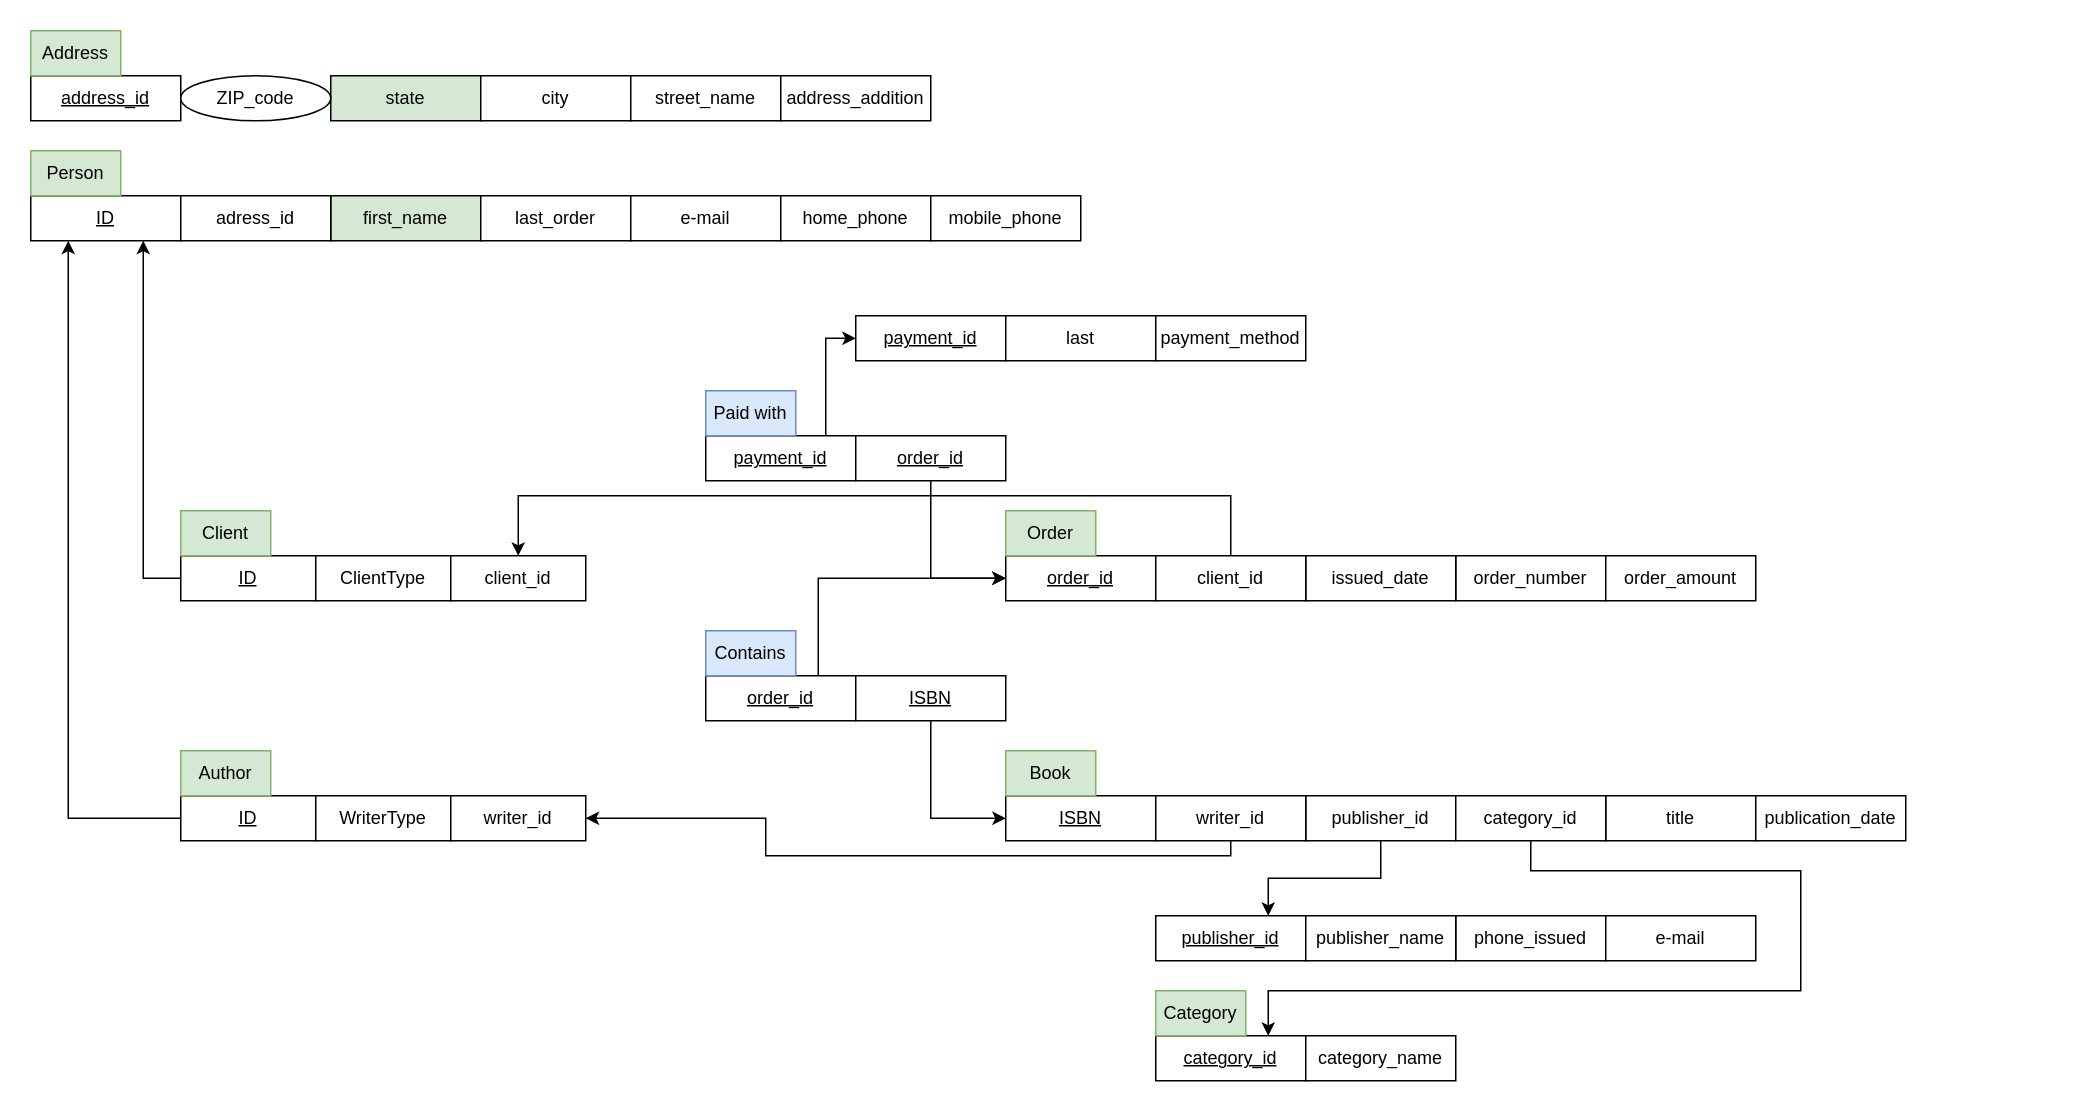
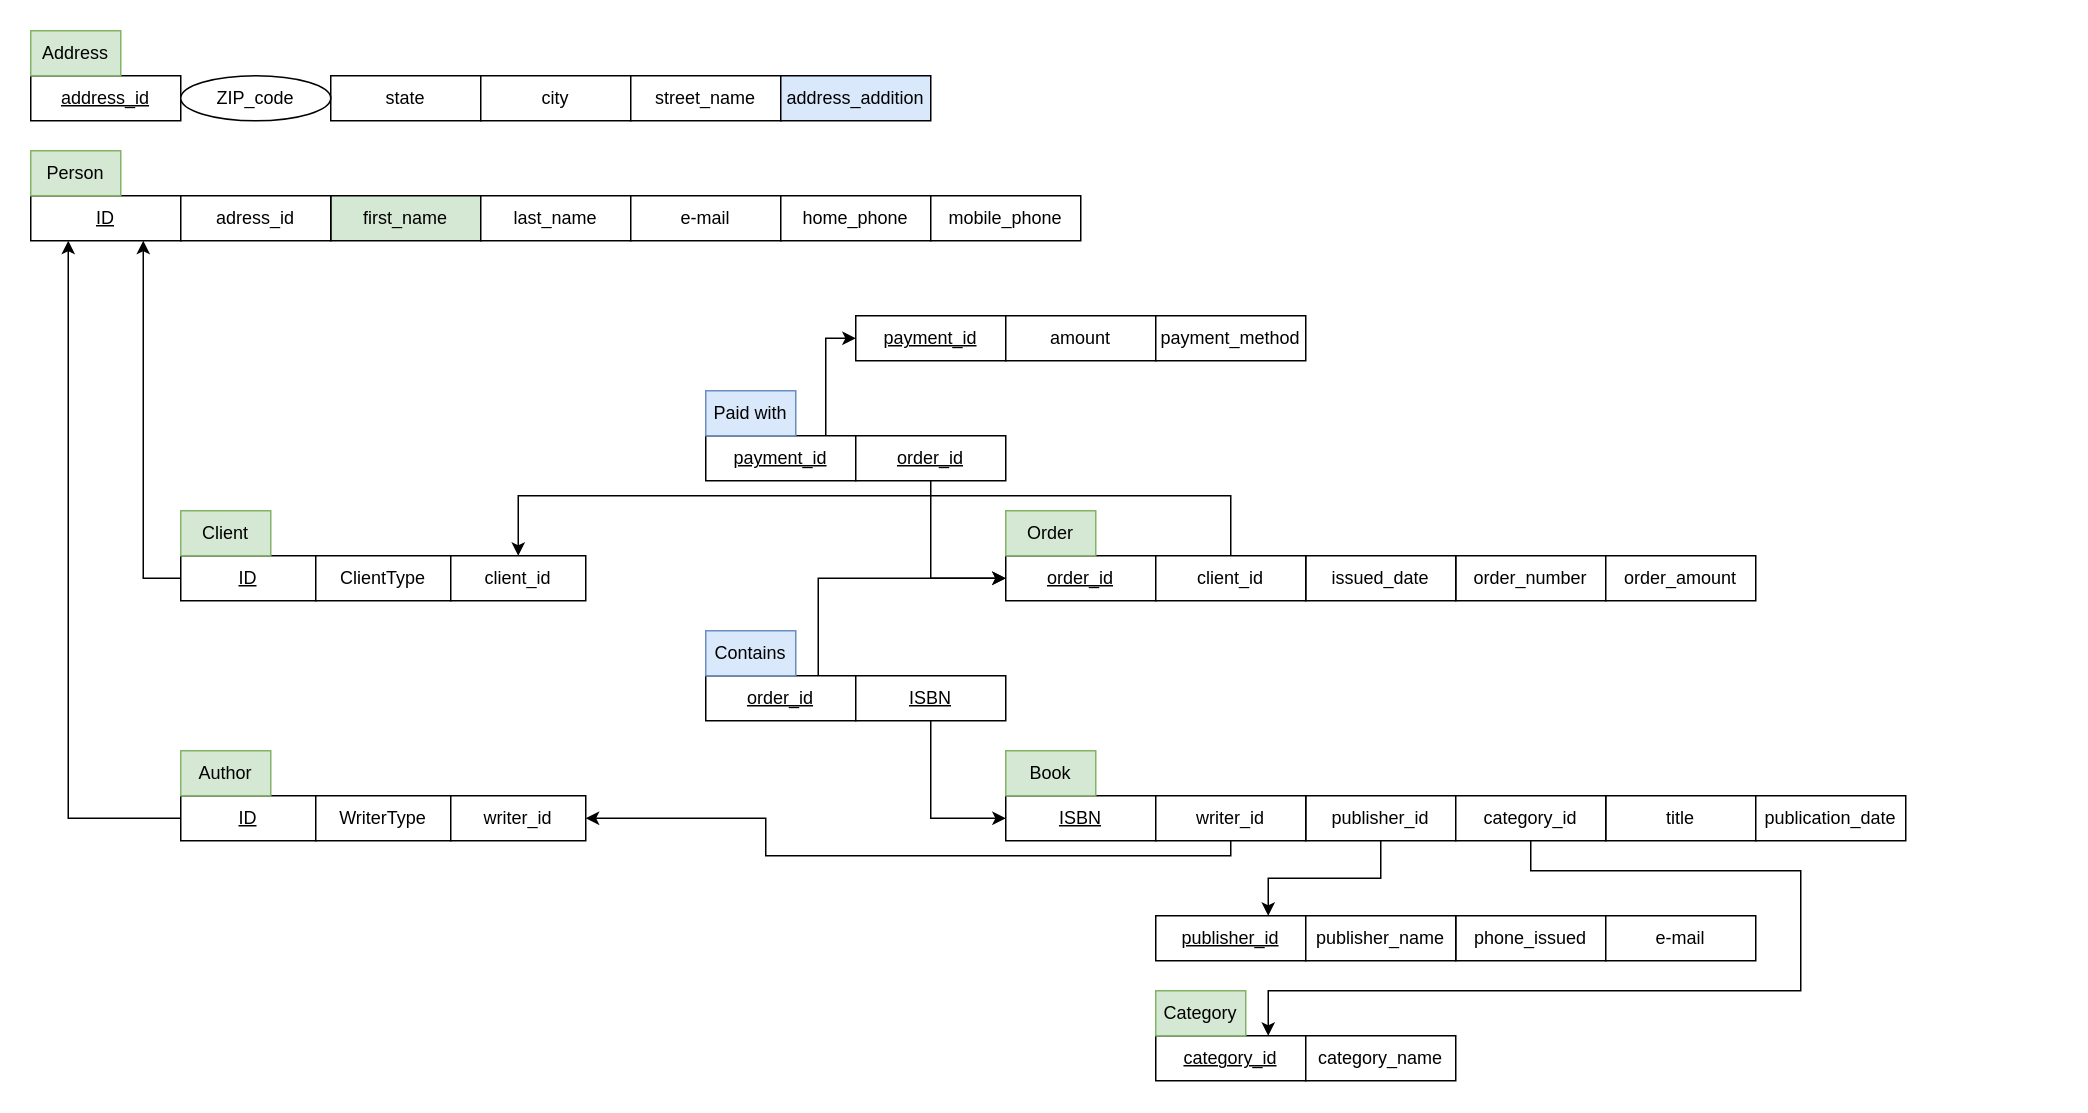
node "state": fillcolor #d5e8d4 -> #ffffff
node "address_addition": fillcolor #ffffff -> #dae8fc
node "last_order": label "last_order" -> "last_name"
node "last": label "last" -> "amount"
